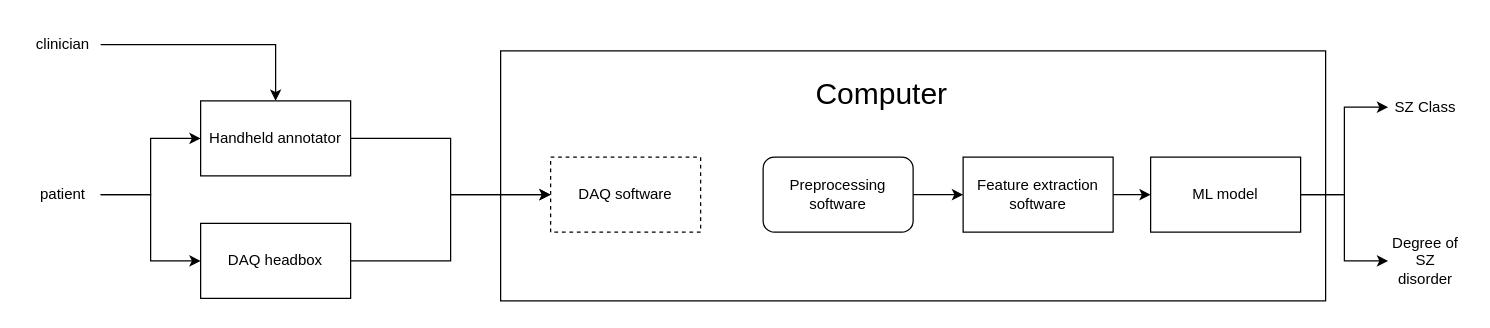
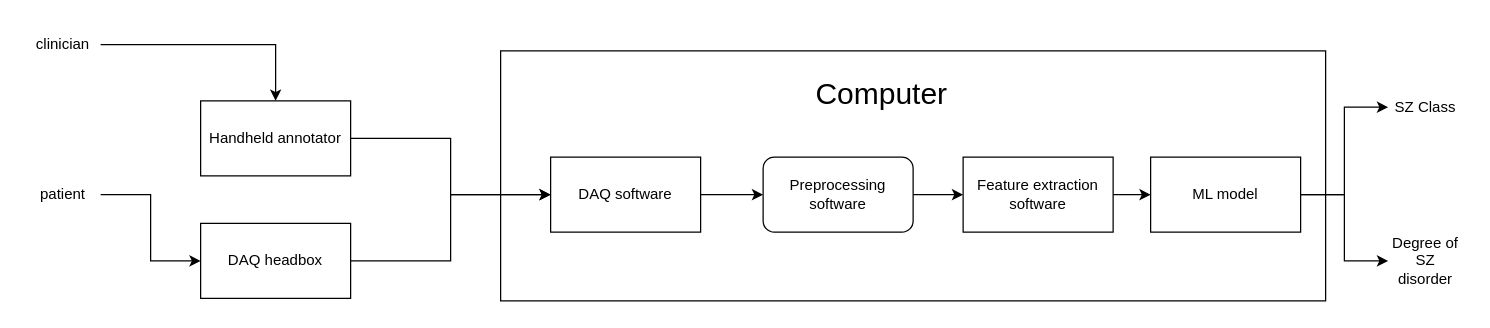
edge "patient" -> "Handheld annotator": removed
node "DAQ software": style dashed -> solid
edge "DAQ software" -> "Preprocessing software": added
